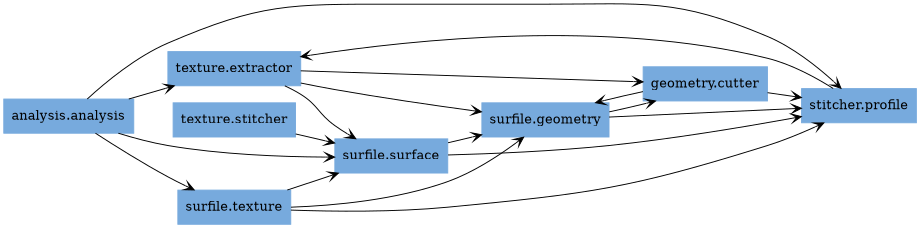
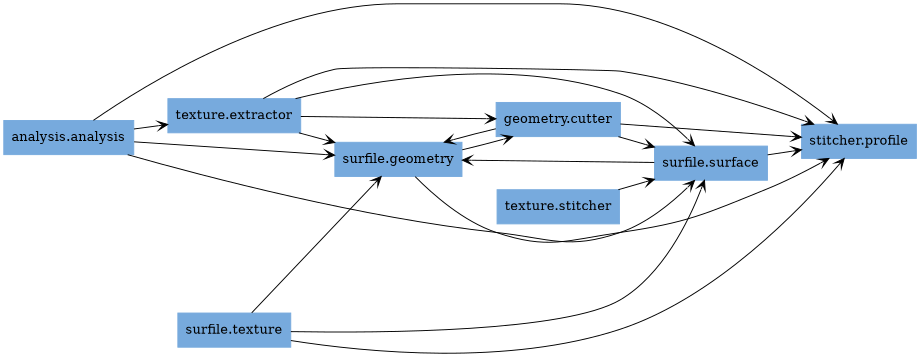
edge "stitcher.profile" -> "texture.extractor": reversed
edge "geometry.cutter" -> "surfile.surface": added
edge "analysis.analysis" -> "surfile.texture": now "analysis.analysis" -> "surfile.geometry"
